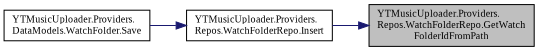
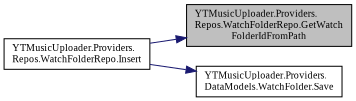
edge "YTMusicUploader.Providers. DataModels.WatchFolder.Save" -> "YTMusicUploader.Providers. Repos.WatchFolderRepo.Insert": reversed
